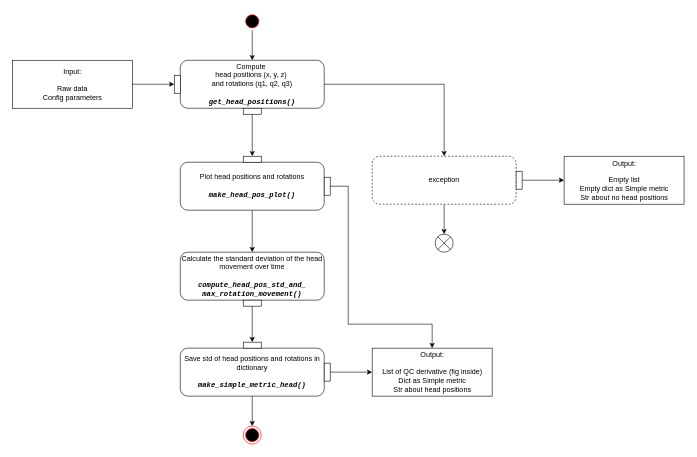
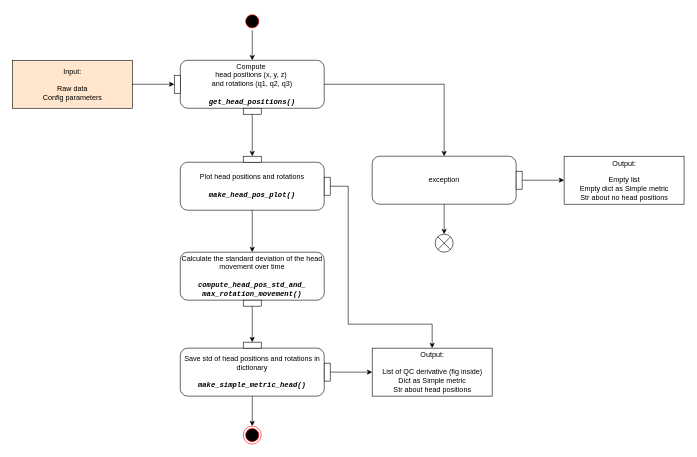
node "Input: Raw data Config parameters": fillcolor #ffffff -> #ffe6cc
node "exception": style dashed -> solid
